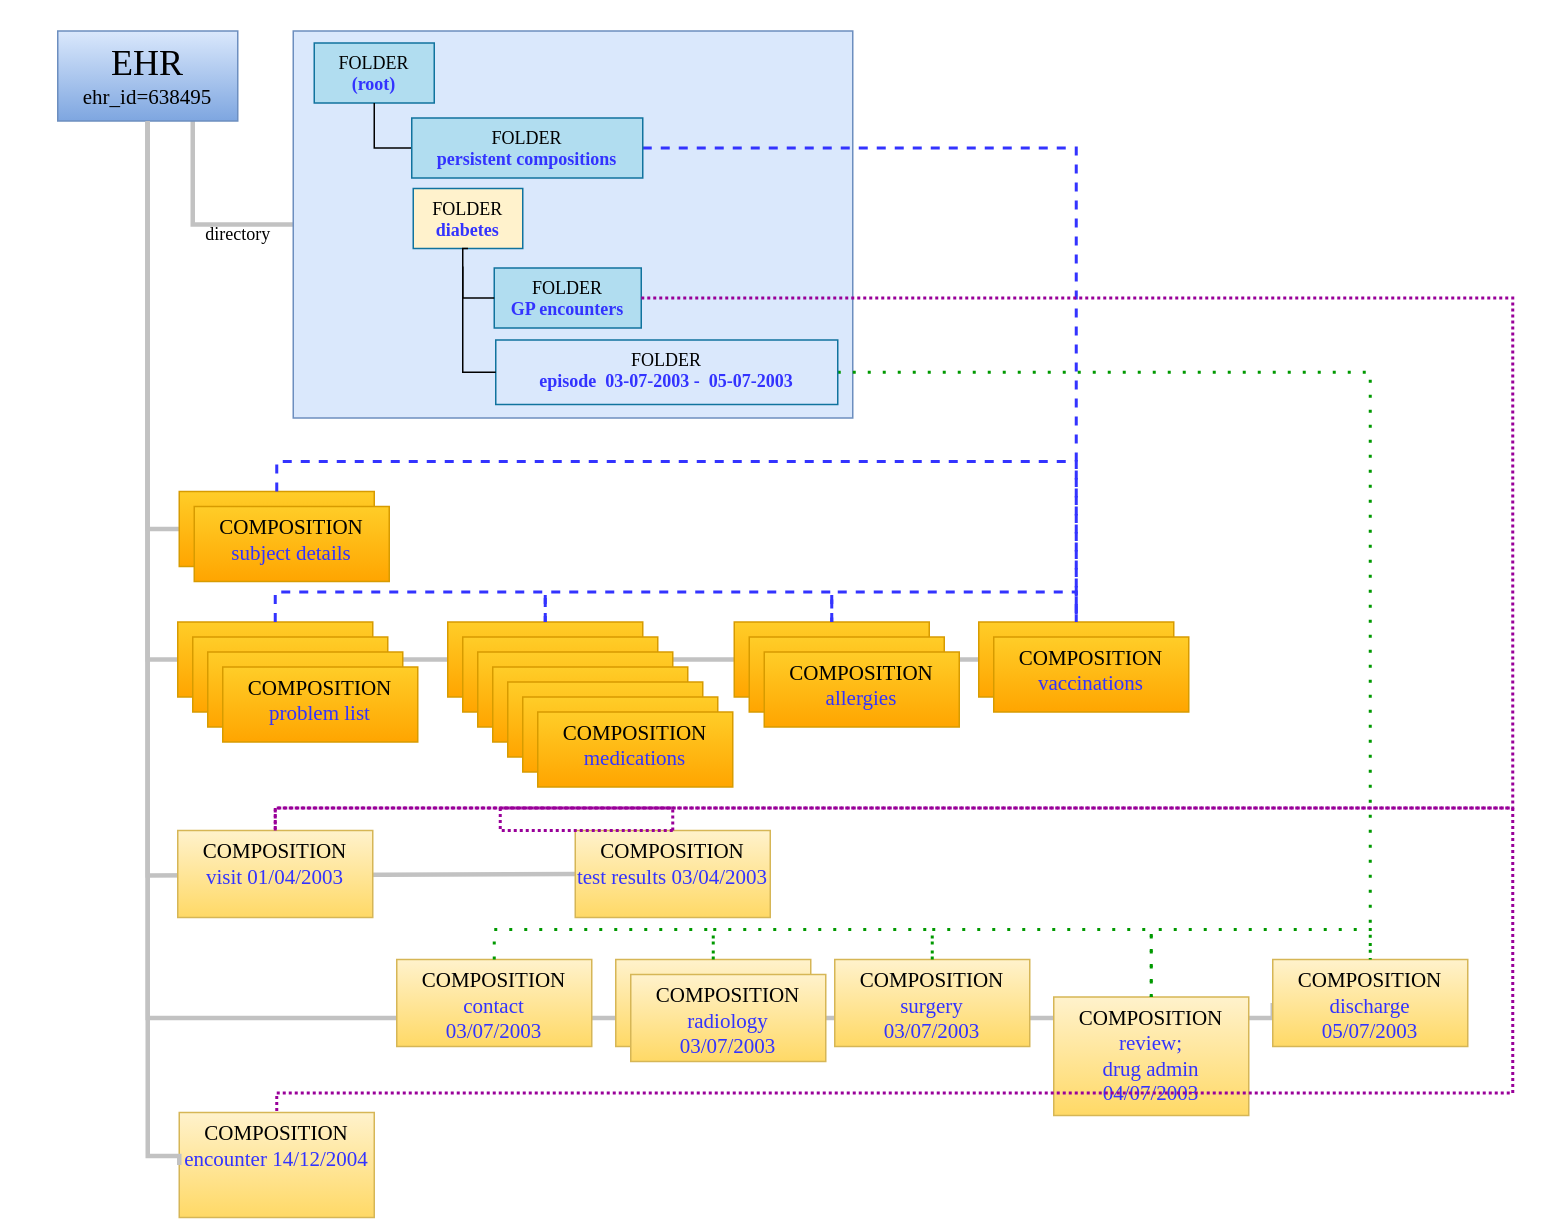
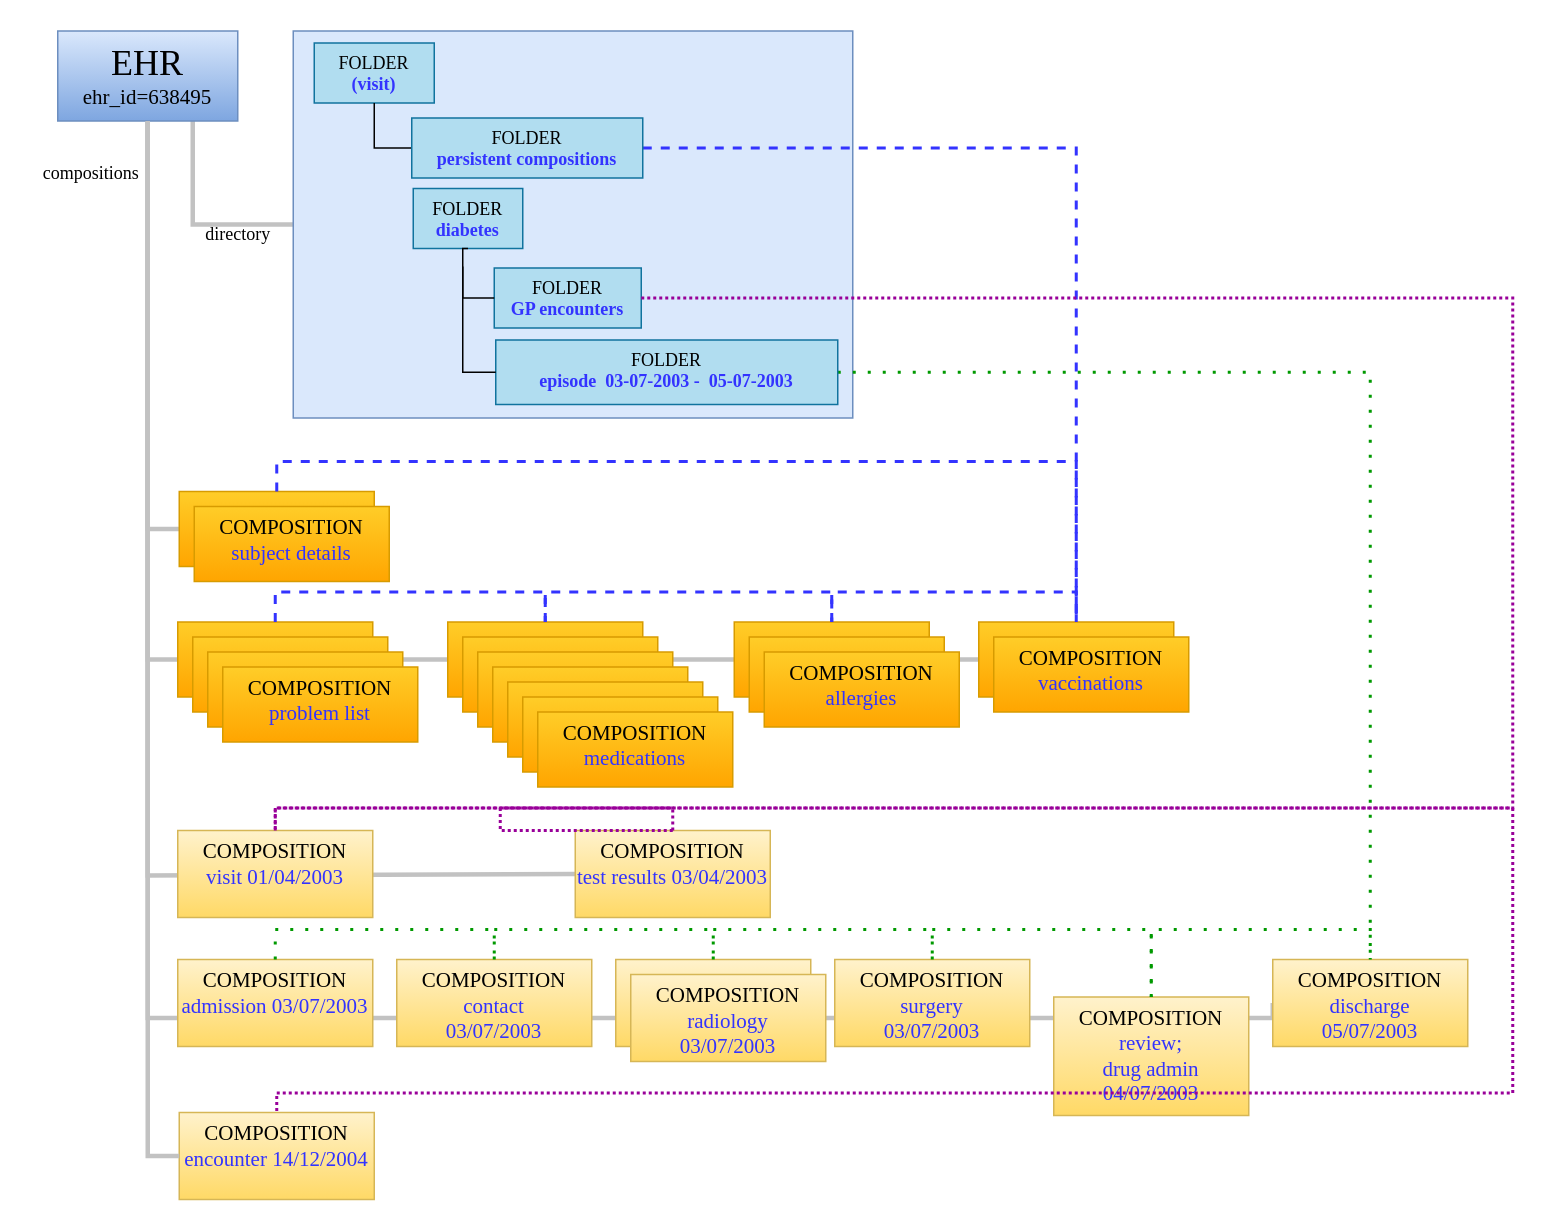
node "FOLDER (root)": label "FOLDER (root)" -> "FOLDER (visit)"
node "compositions": added
node "FOLDER diabetes": fillcolor #fff2cc -> #b1ddf0
node "FOLDER episode 03-07-2003 - 05-07-2003": fillcolor #dae8fc -> #b1ddf0
edge "COMPOSITION admission 03/07/2003" -- "COMPOSITION contact 03/07/2003": added
node "COMPOSITION admission 03/07/2003": added
node "COMPOSITION encounter 14/12/2004": size 195x105 -> 195x87
